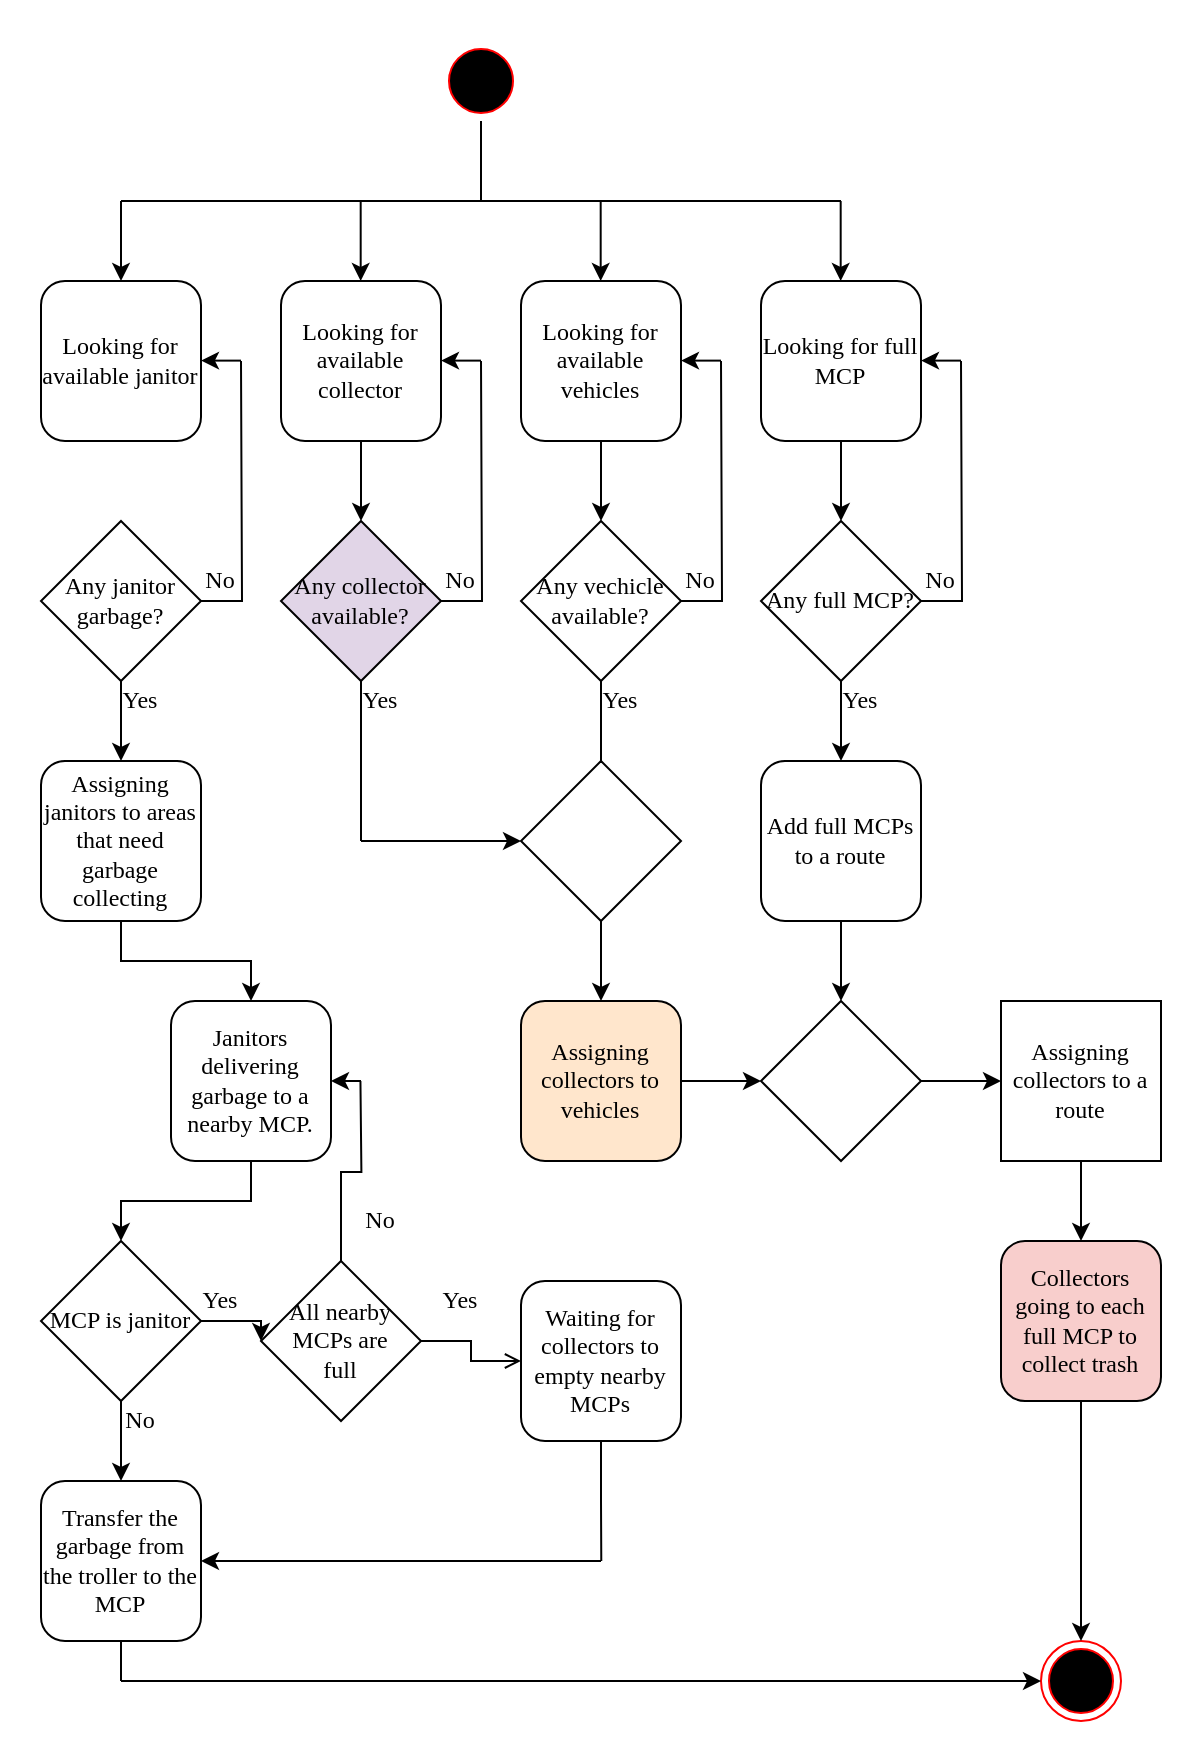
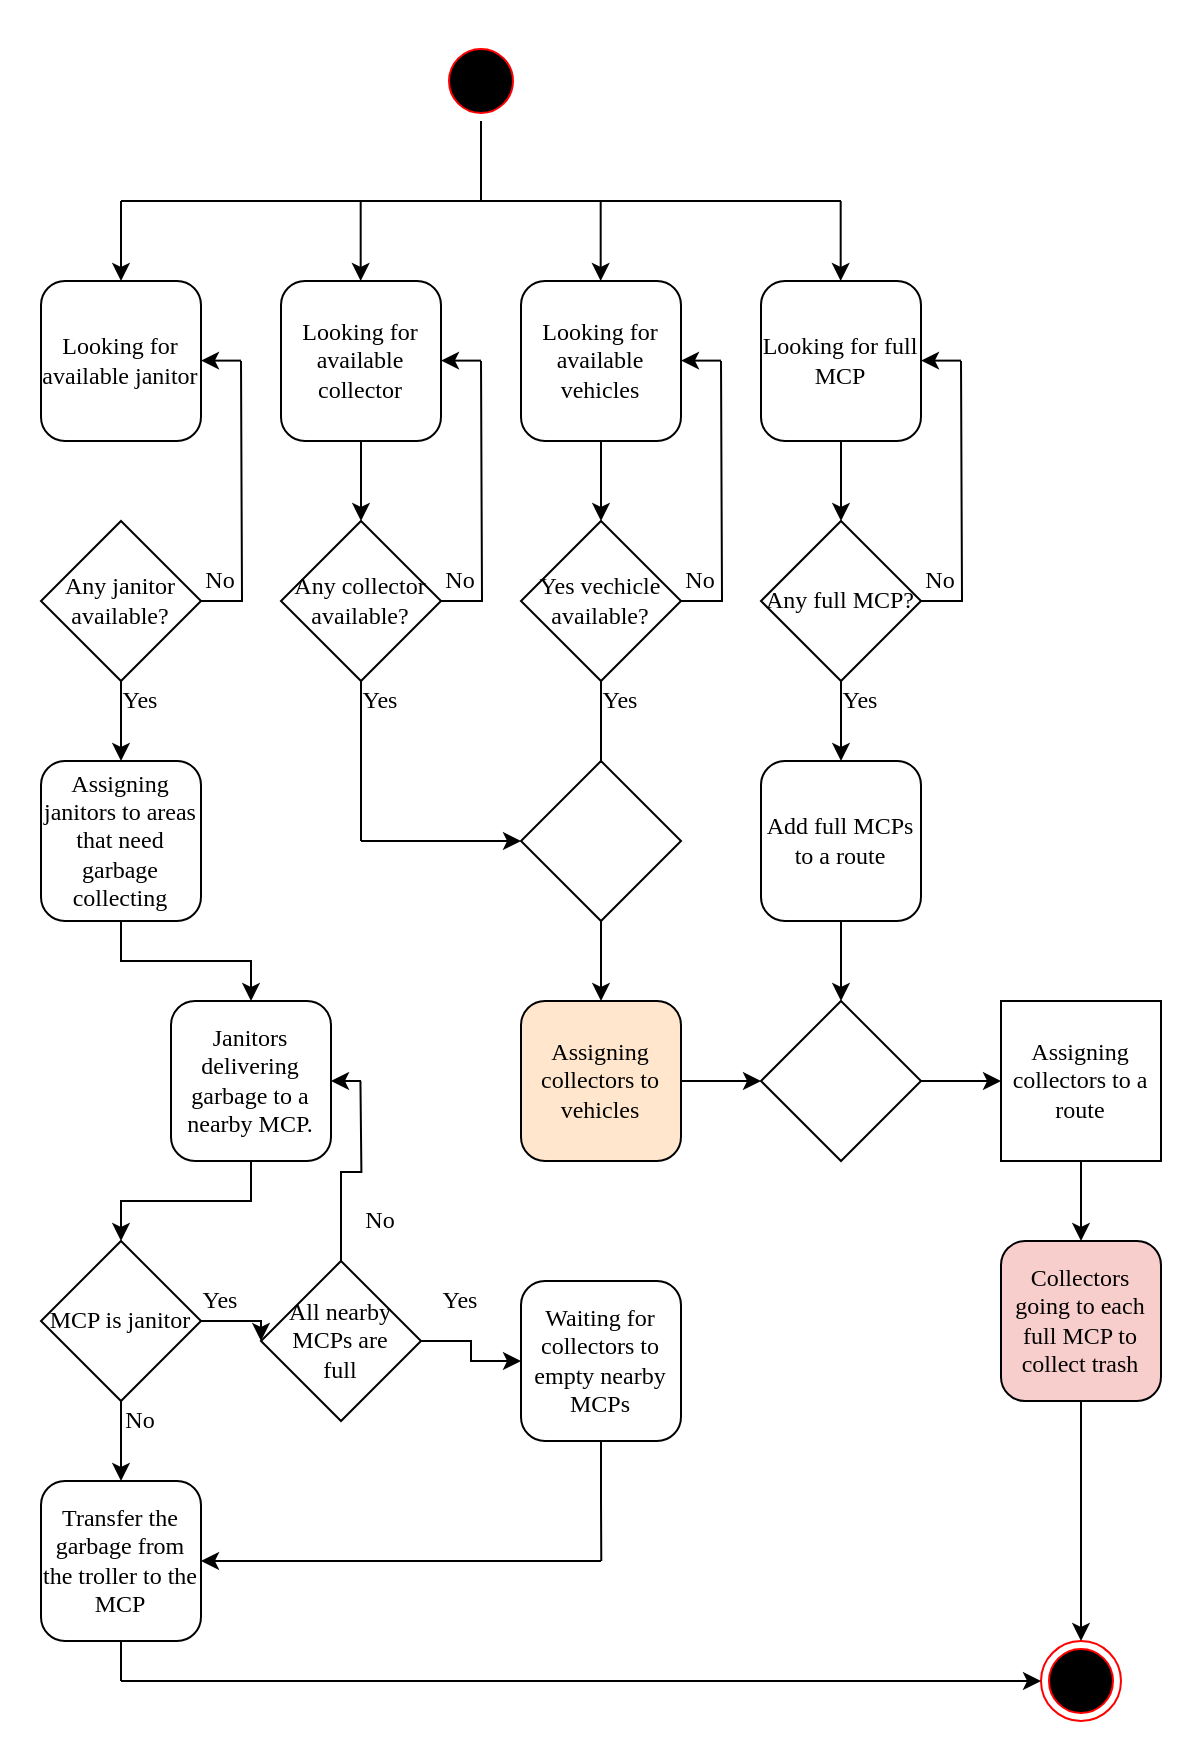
node "Any janitor garbage?": label "Any janitor garbage?" -> "Any janitor available?"
node "Any collector available?": fillcolor #e1d5e7 -> #ffffff
node "Any vechicle available?": label "Any vechicle available?" -> "Yes vechicle available?"
edge "All nearby MCPs are full" -> "Waiting for collectors to empty nearby MCPs": arrowhead open -> classic
